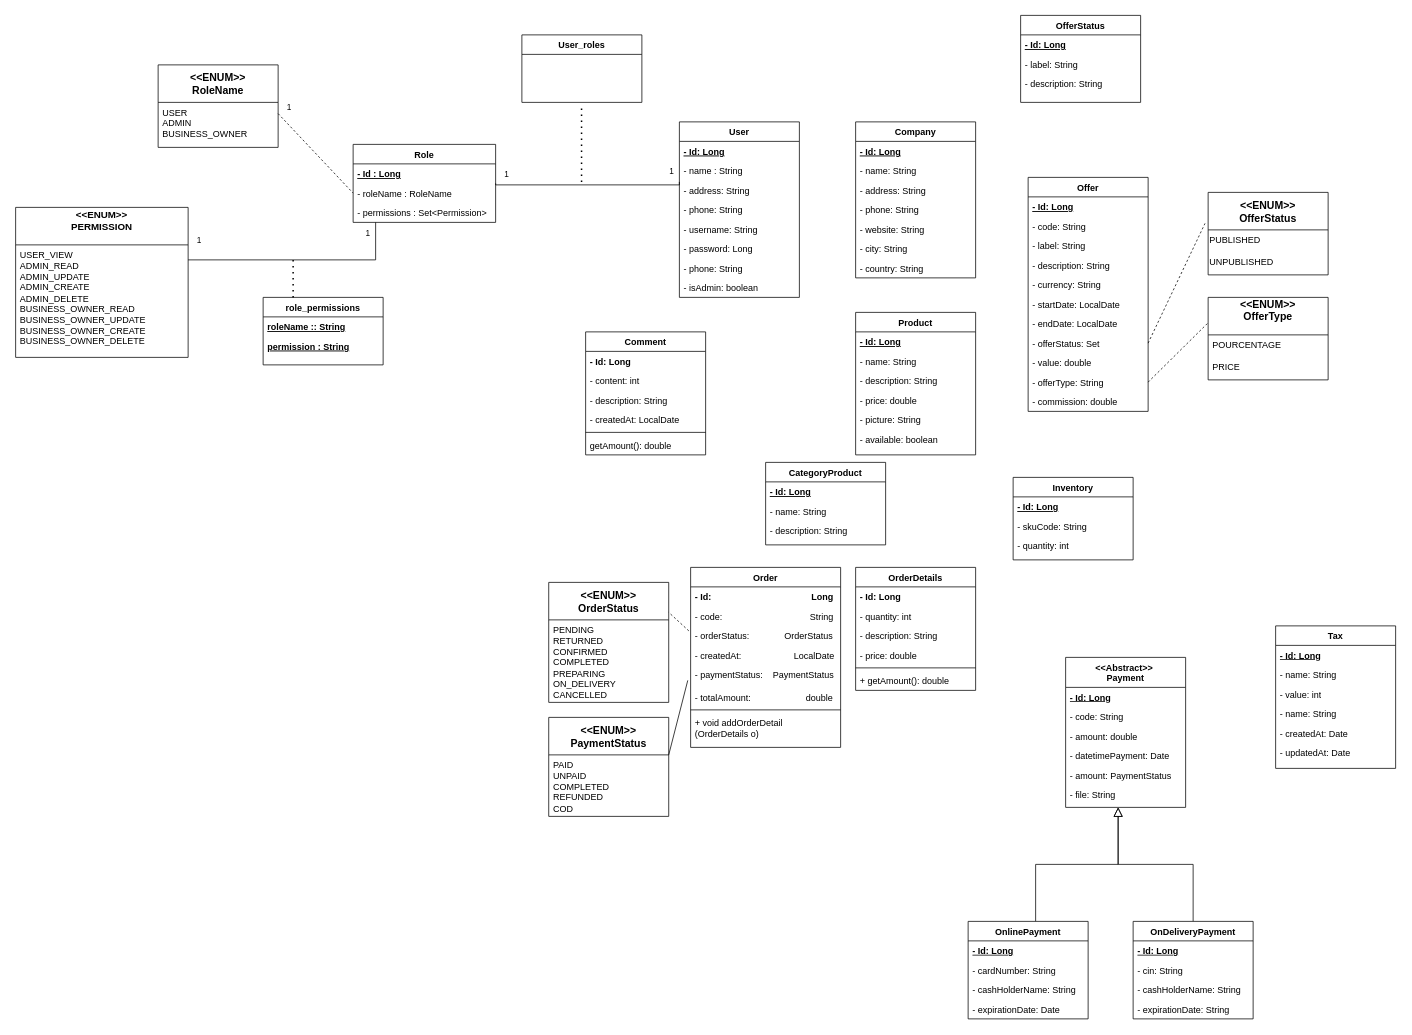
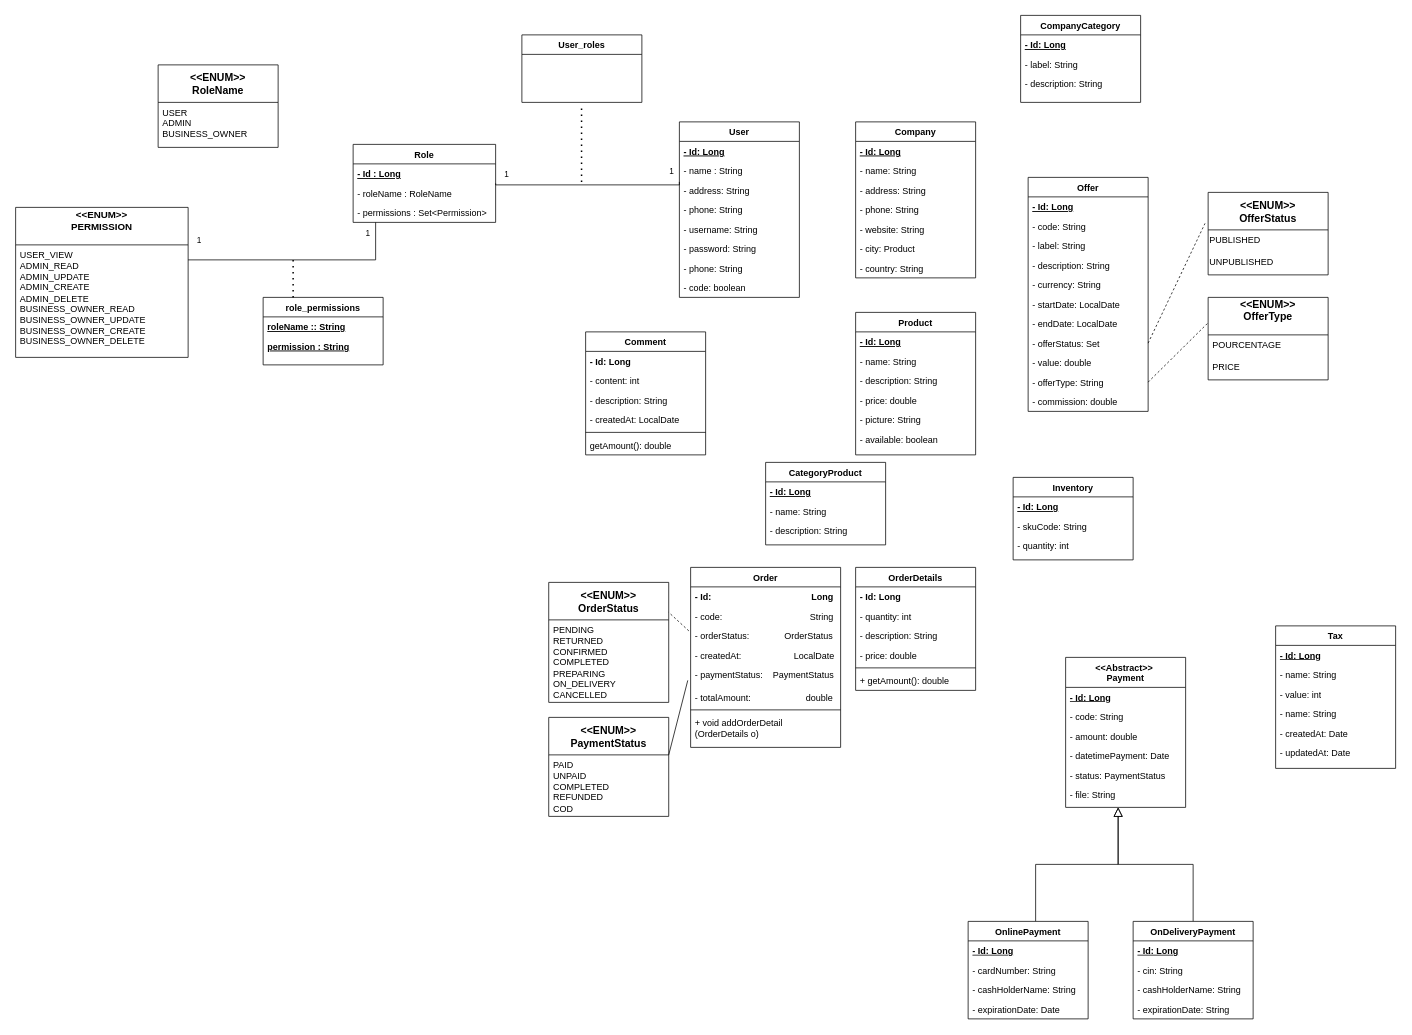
node "OfferStatus": label "OfferStatus" -> "CompanyCategory"
edge "USER ADMIN BUSINESS_OWNER" -- "- roleName : RoleName": removed, label "1"
node "- password: Long": label "- password: Long" -> "- password: String"
node "- city: String": label "- city: String" -> "- city: Product"
node "- isAdmin: boolean": label "- isAdmin: boolean" -> "- code: boolean"
node "- amount: PaymentStatus": label "- amount: PaymentStatus" -> "- status: PaymentStatus"
